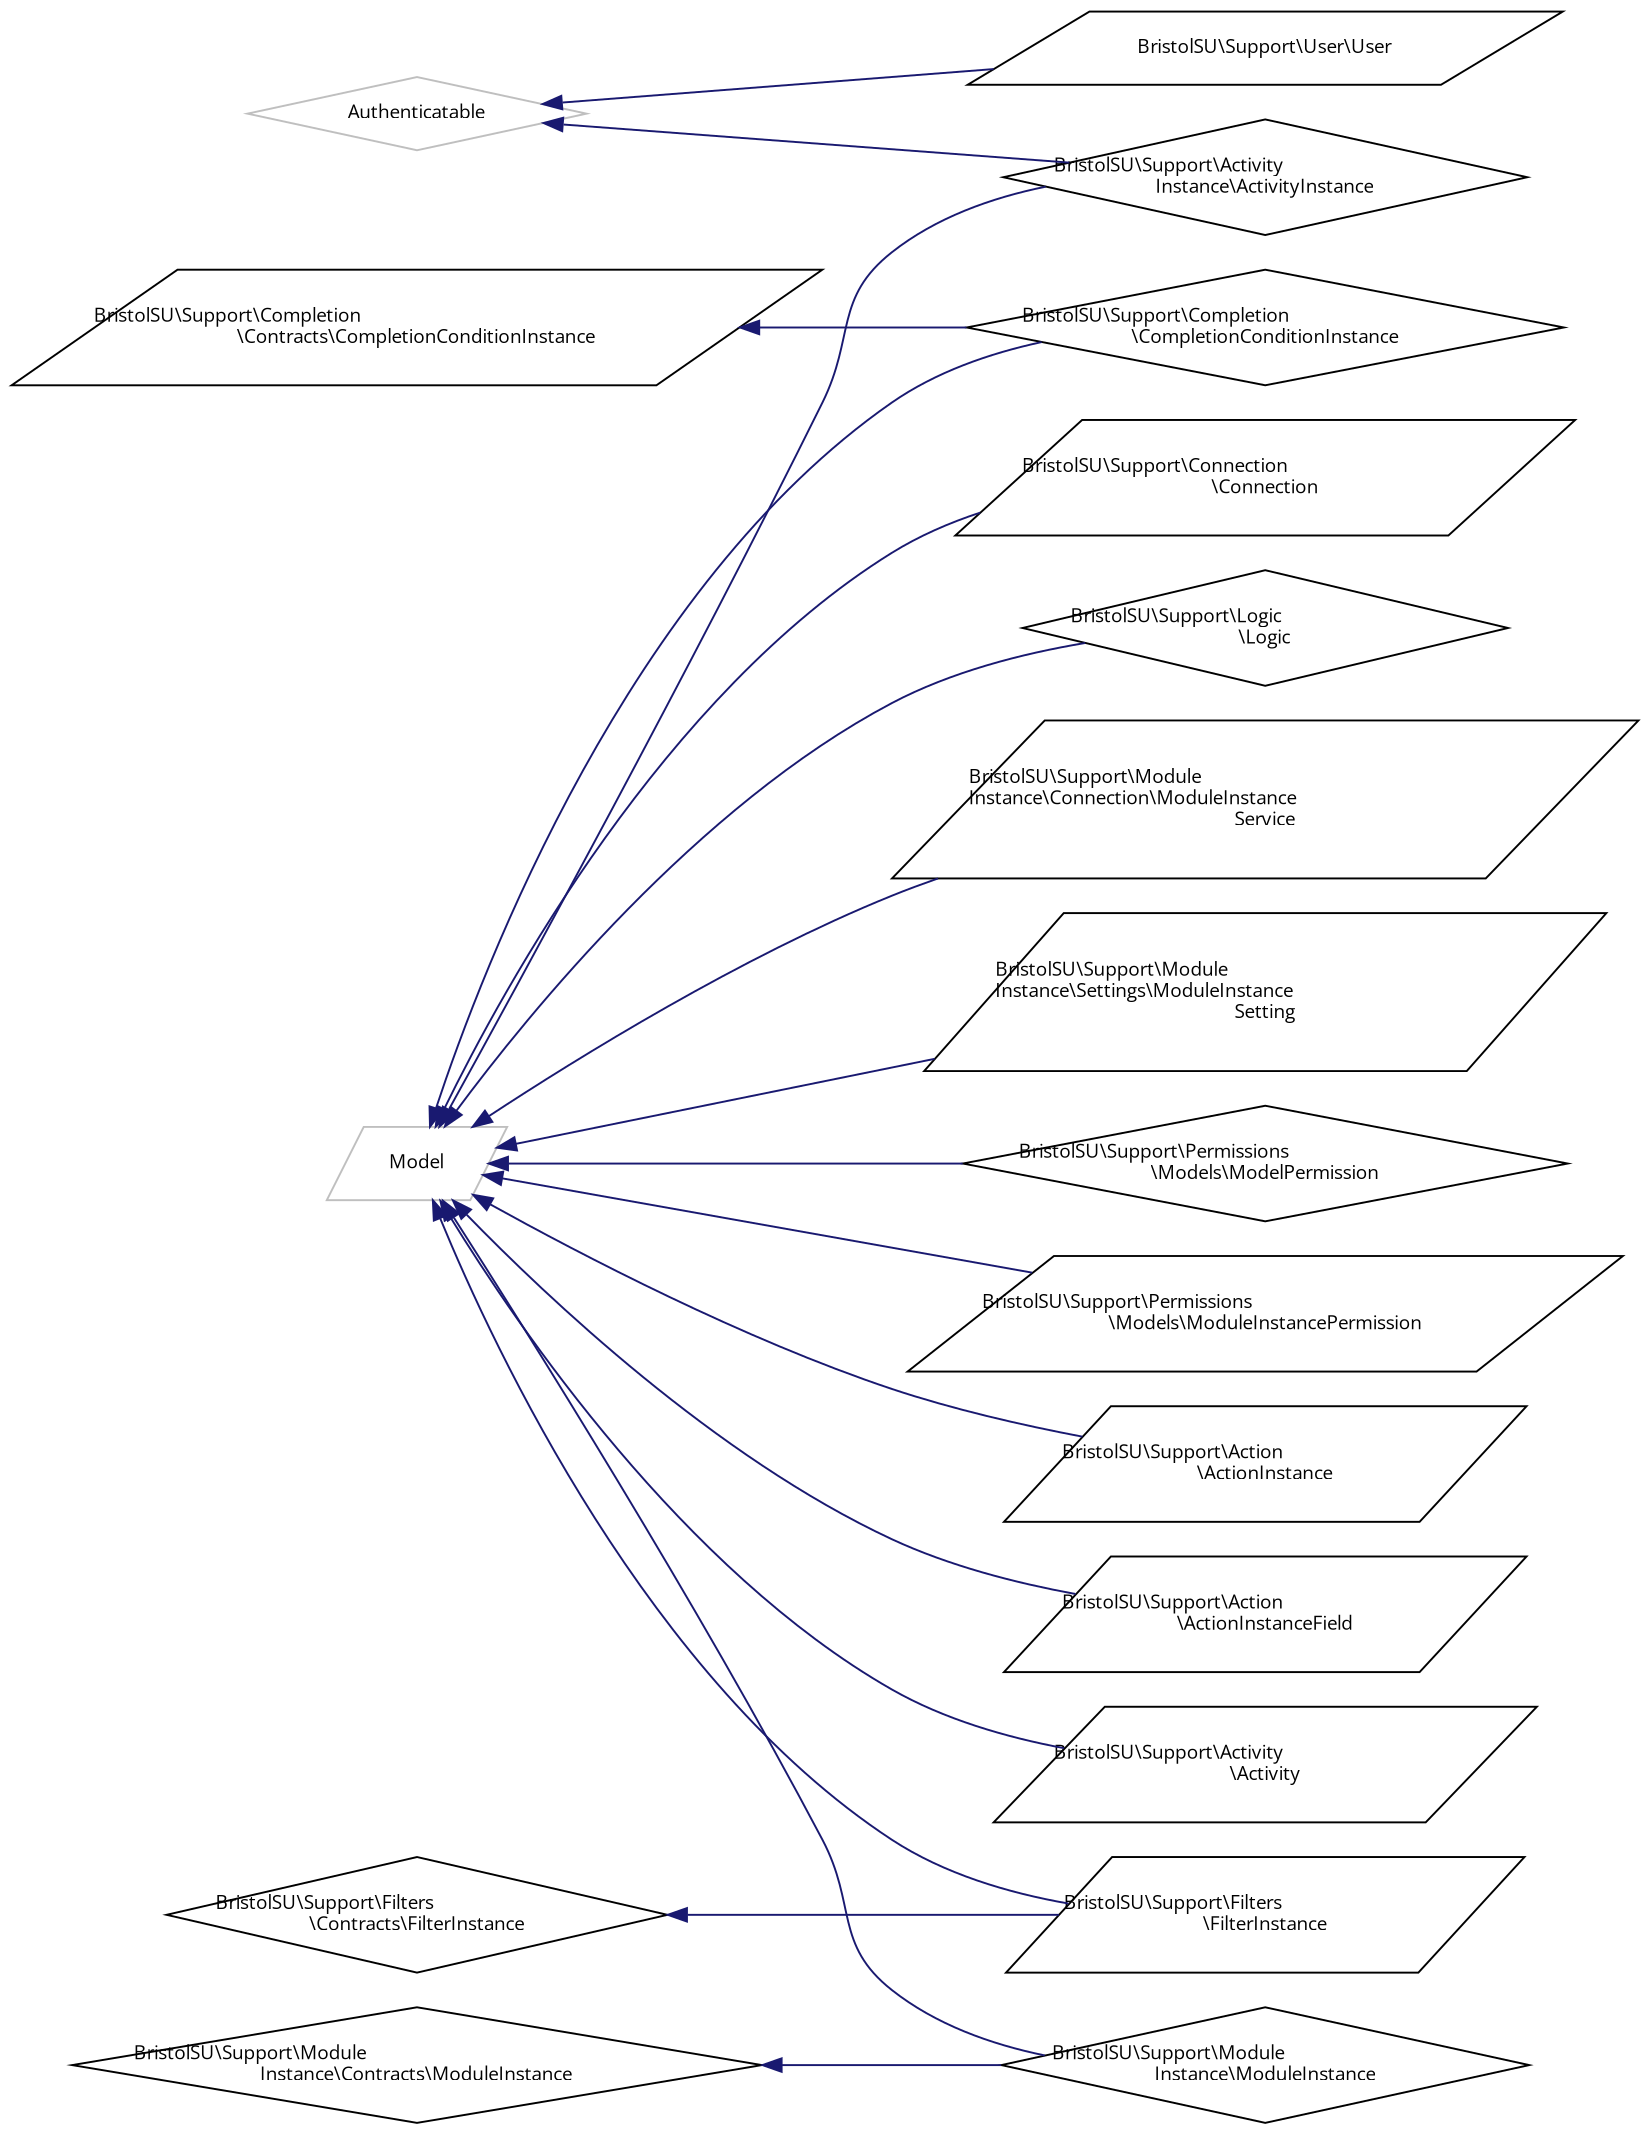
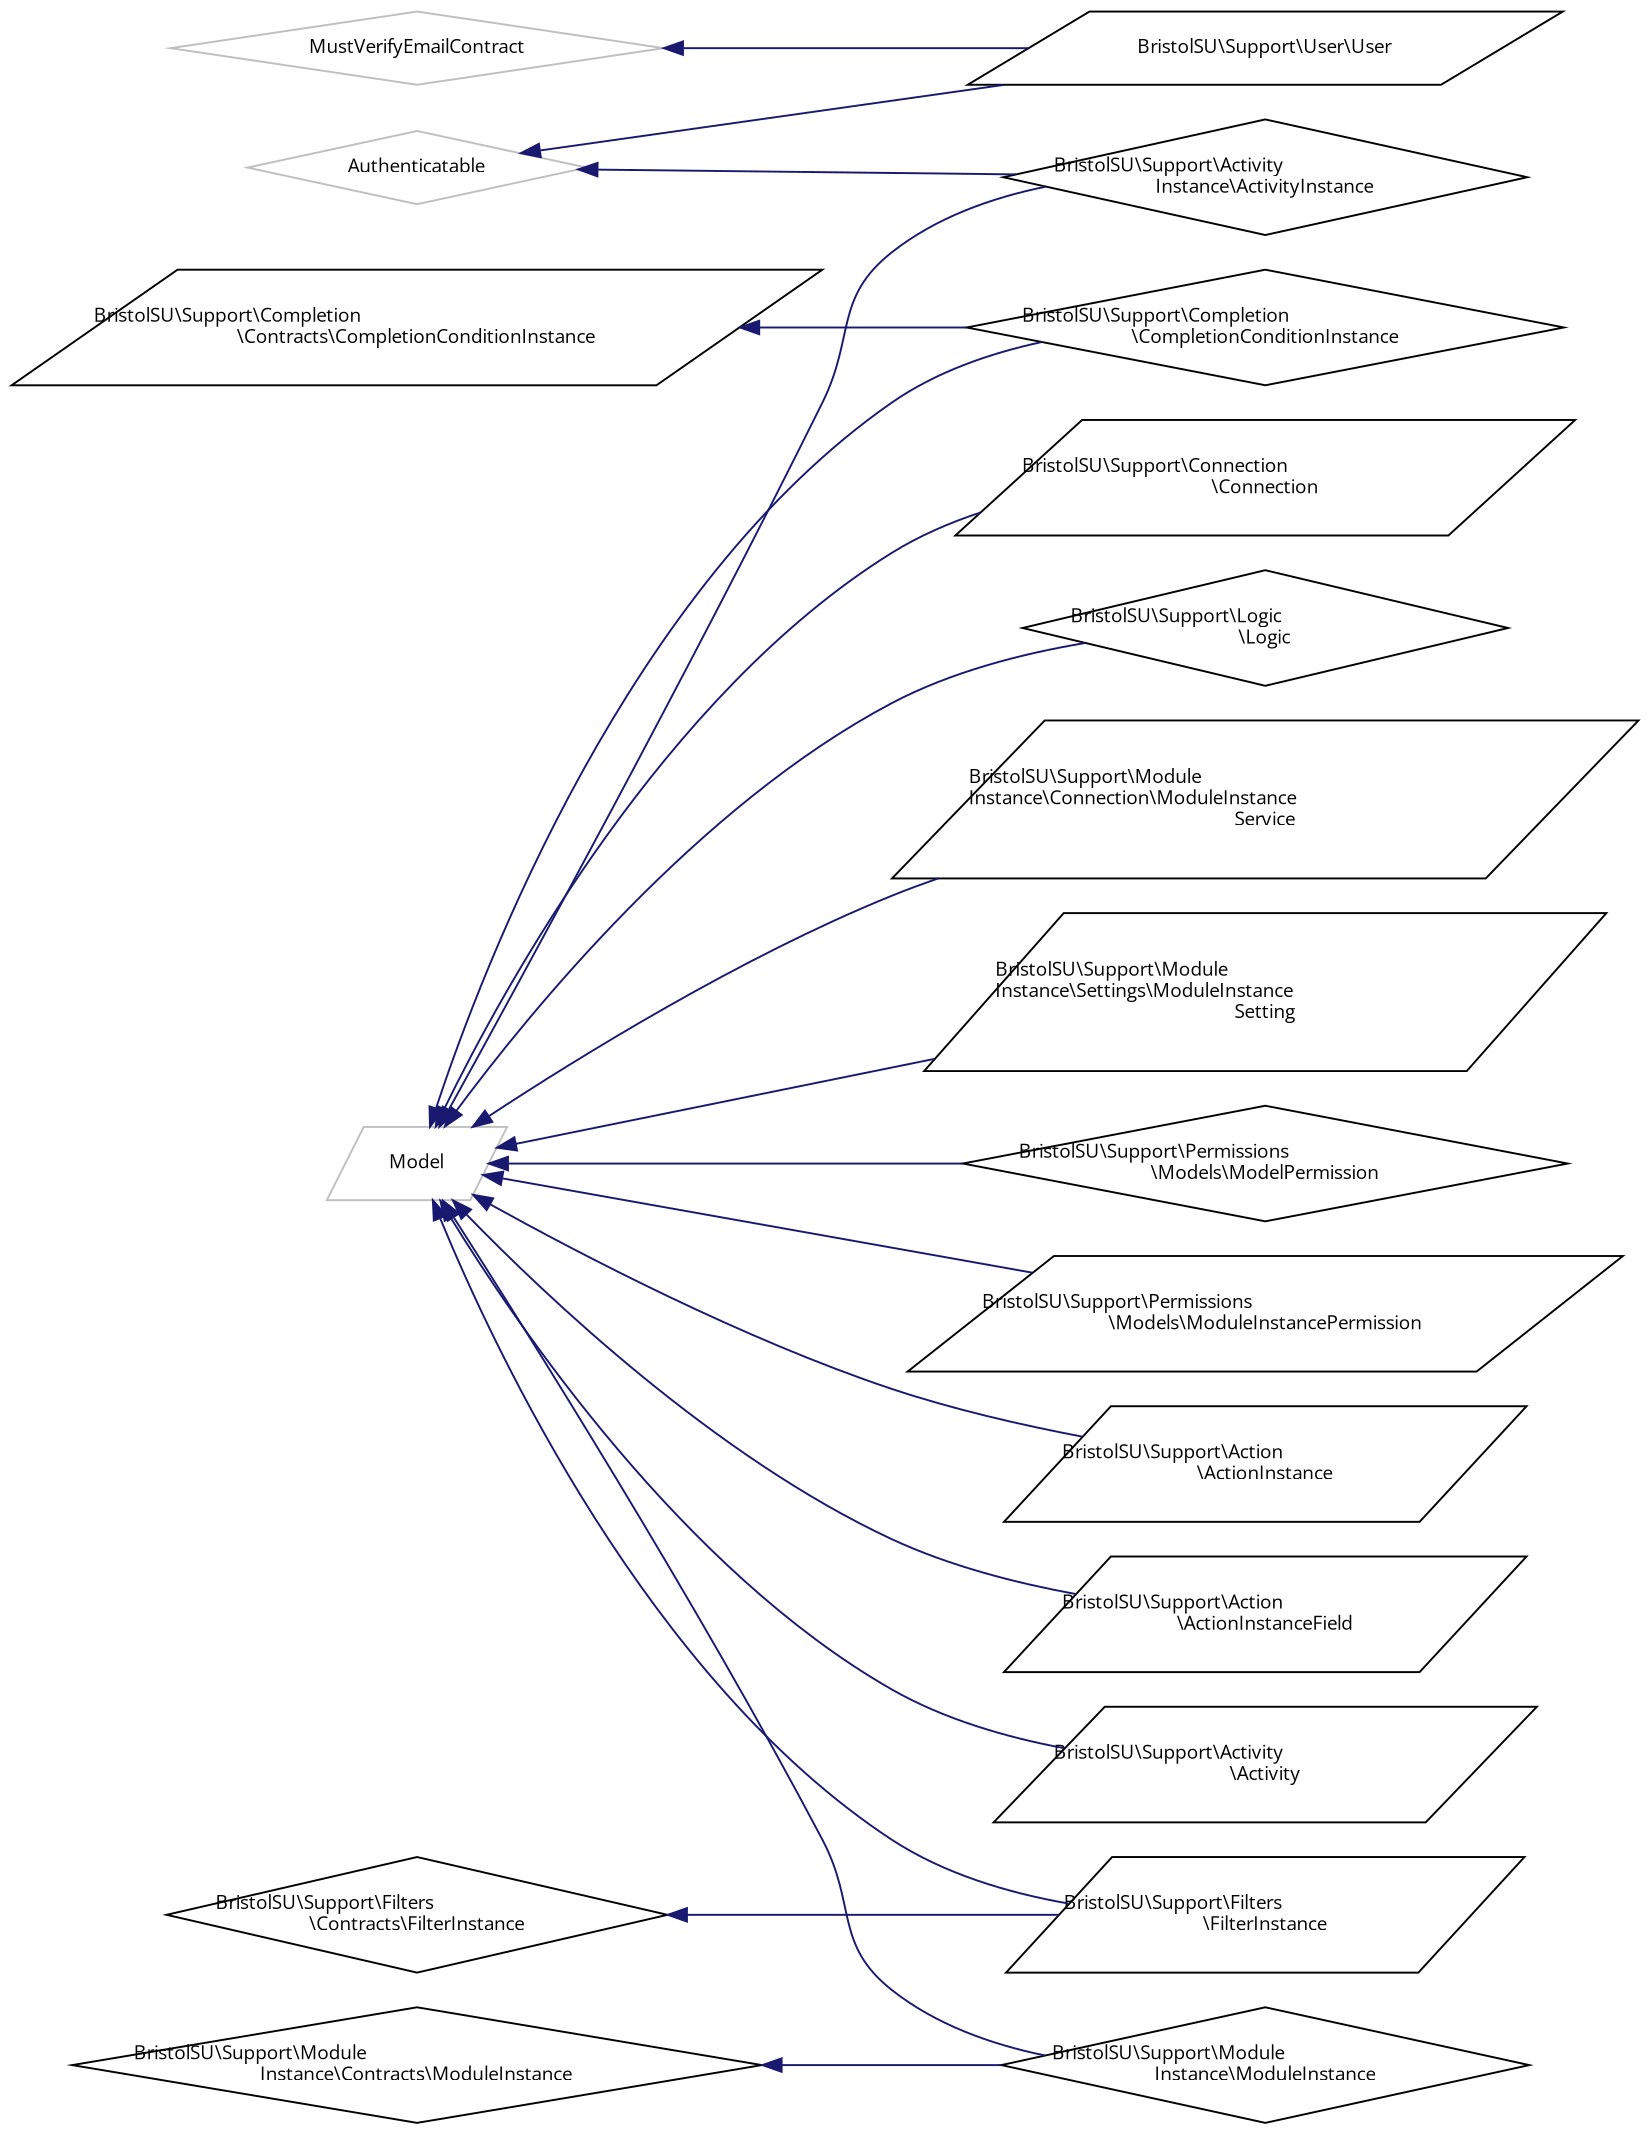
node "MustVerifyEmailContract": added
